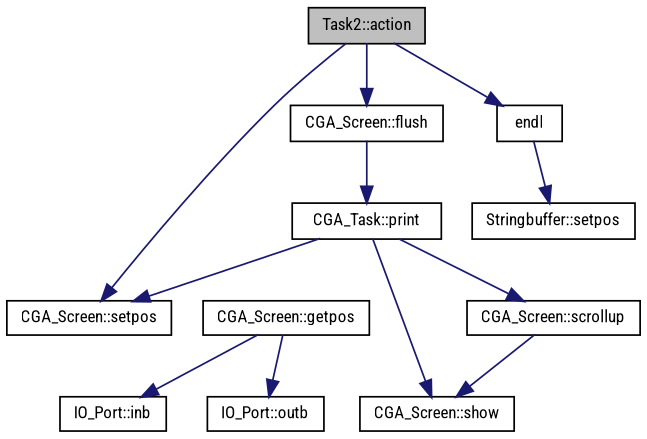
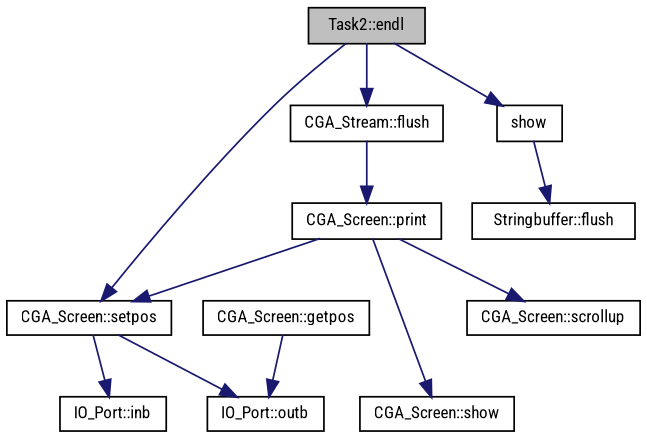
node "Task2::action": label "Task2::action" -> "Task2::endl"
node "CGA_Screen::flush": label "CGA_Screen::flush" -> "CGA_Stream::flush"
node "endl": label "endl" -> "show"
node "CGA_Task::print": label "CGA_Task::print" -> "CGA_Screen::print"
node "Stringbuffer::setpos": label "Stringbuffer::setpos" -> "Stringbuffer::flush"
edge "CGA_Screen::scrollup" -> "CGA_Screen::show": removed
edge "CGA_Screen::setpos" -> "IO_Port::outb": added
edge "CGA_Screen::getpos" -> "IO_Port::inb": now "CGA_Screen::setpos" -> "IO_Port::inb"
